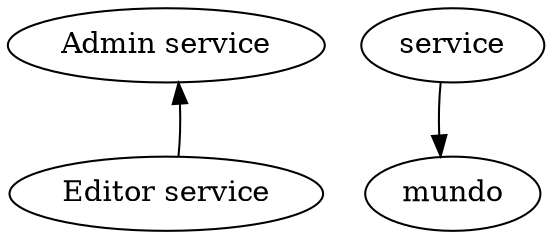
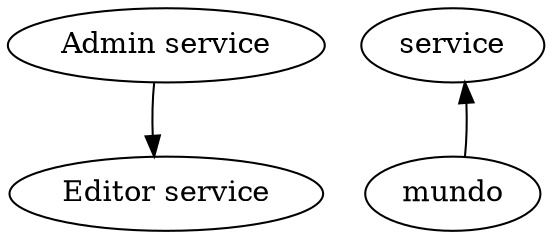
edge "service" -> "mundo": reversed
edge "Editor service" -> "Admin service": reversed
